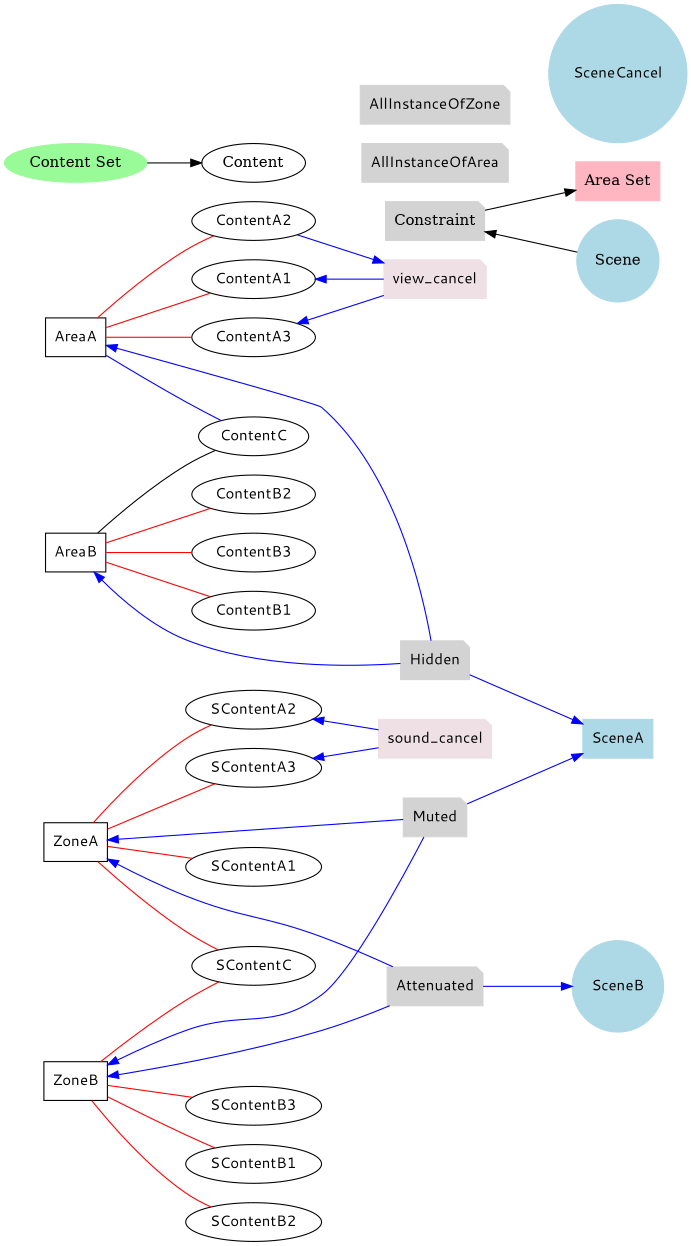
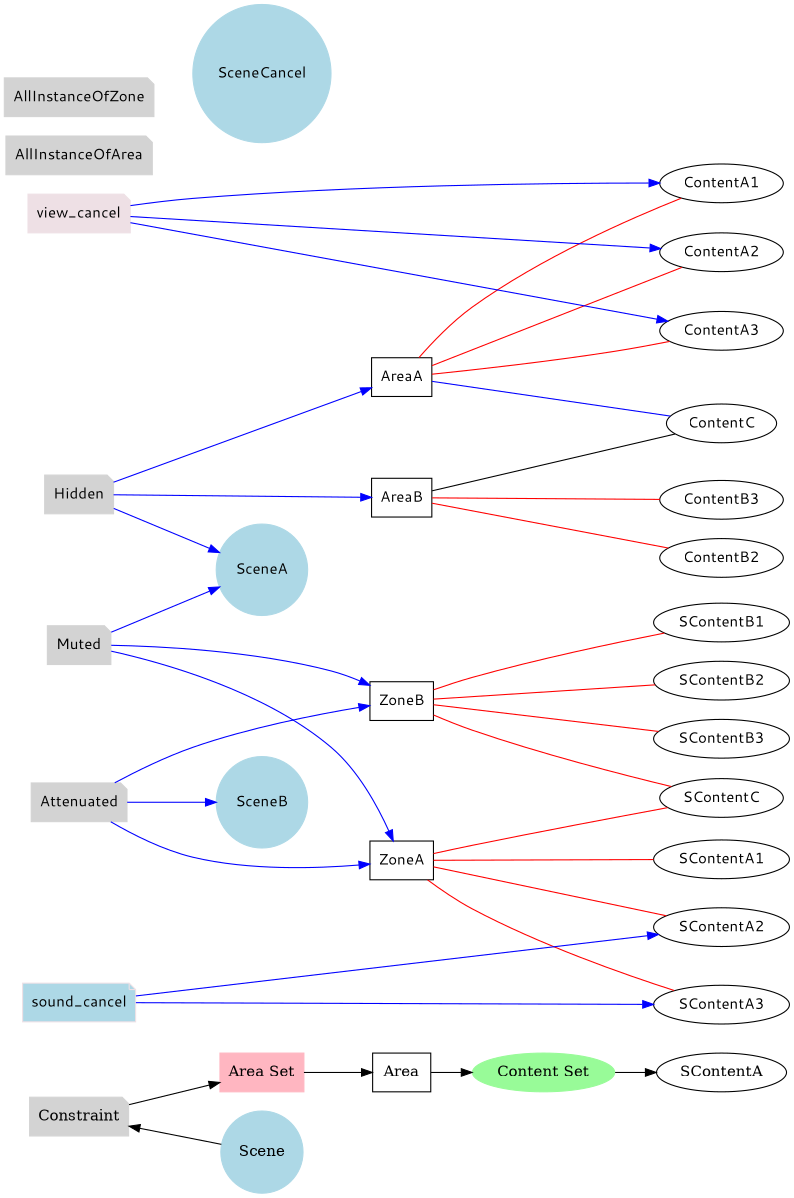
node "Content": label "Content" -> "SContentA"
edge "ContentA2" -> "view_cancel": reversed
node "ContentB1": removed
node "sound_cancel": fillcolor lavenderblush2 -> lightblue
node "SceneA": shape box -> circle
node "Area": added
